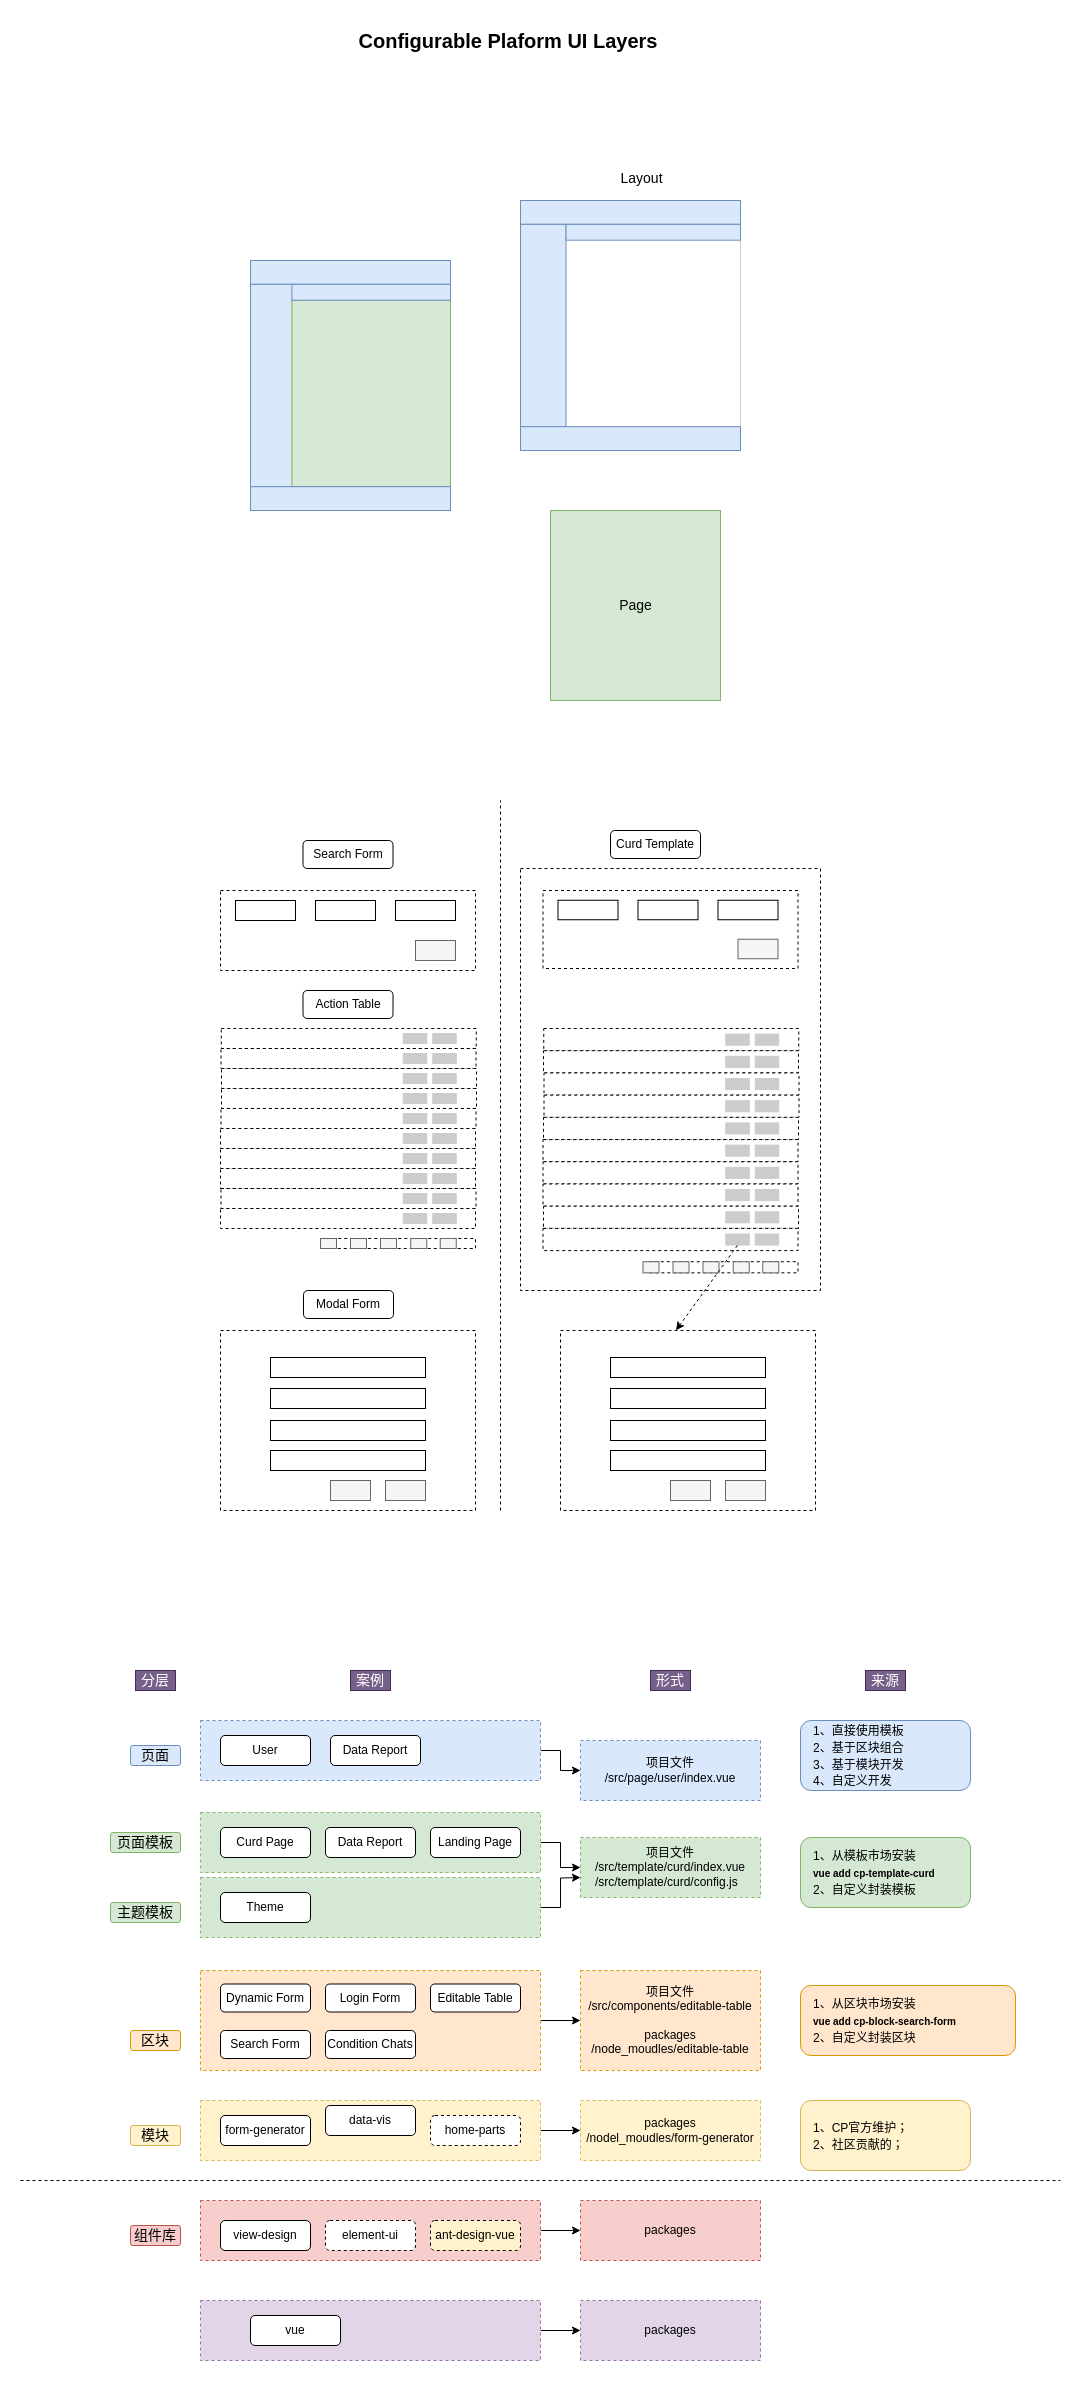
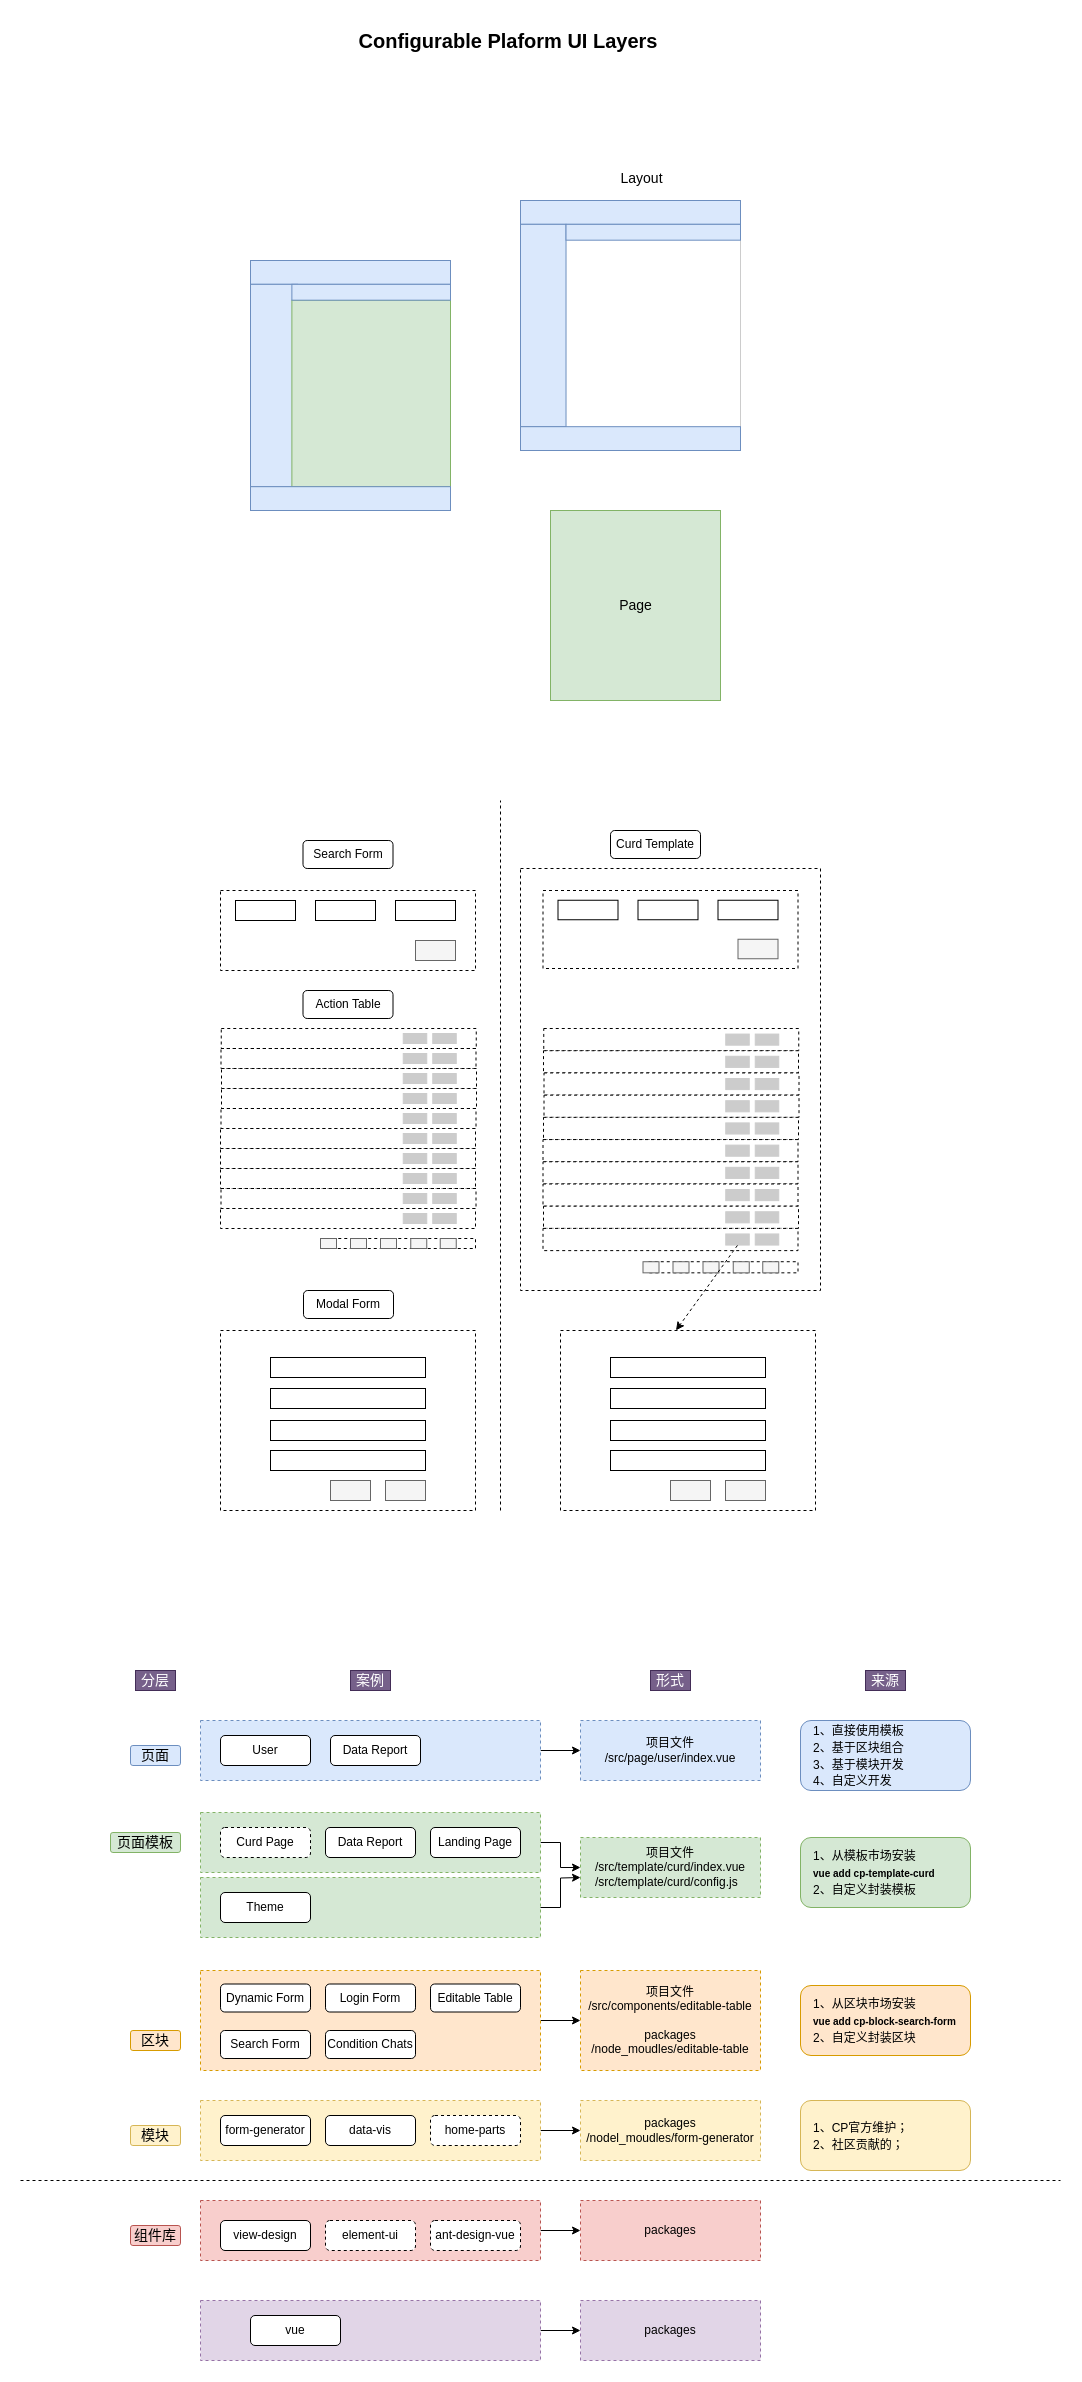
node "项目文件 /src/page/user/index.vue": moved (671, 1771) -> (671, 1751)
node "Curd Page": style solid -> dashed
node "主题模板": removed
node "1、从区块市场安装 vue add cp-block-search-form 2、自定义封装区块": size 215x70 -> 170x70
node "data-vis": moved (371, 2121) -> (371, 2131)
node "ant-design-vue": fillcolor #fff2cc -> #ffffff
